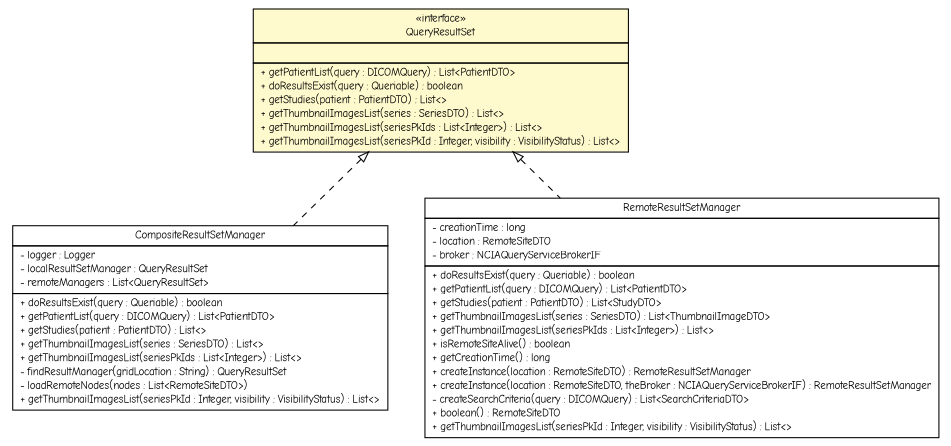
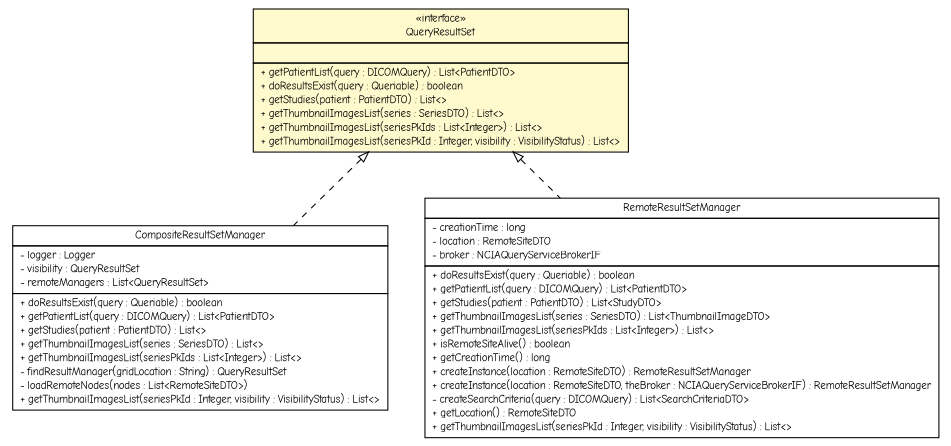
node "CompositeResultSetManager": text "- localResultSetManager : QueryResultSet" -> "- visibility : QueryResultSet"
node "RemoteResultSetManager": text "+ boolean() : RemoteSiteDTO" -> "+ getLocation() : RemoteSiteDTO"
